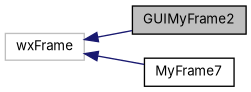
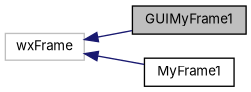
node "GUIMyFrame2": label "GUIMyFrame2" -> "GUIMyFrame1"
node "MyFrame7": label "MyFrame7" -> "MyFrame1"
